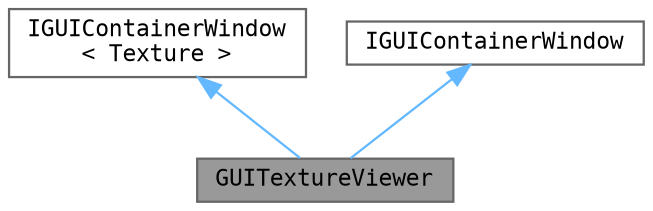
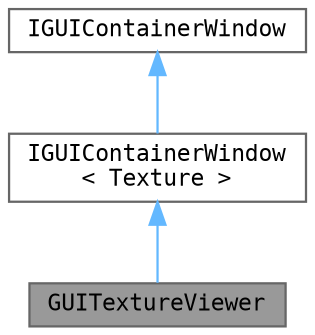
edge "GUITextureViewer" -> "IGUIContainerWindow": now "IGUIContainerWindow < Texture >" -> "IGUIContainerWindow"
